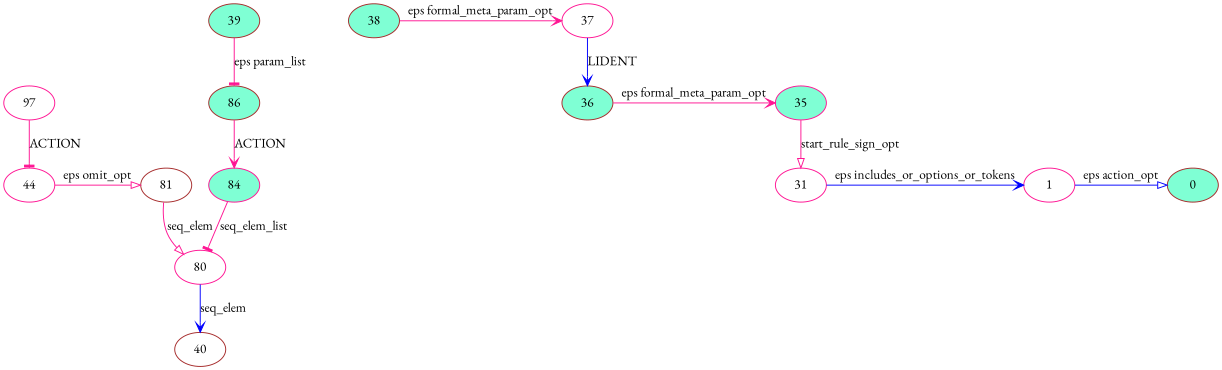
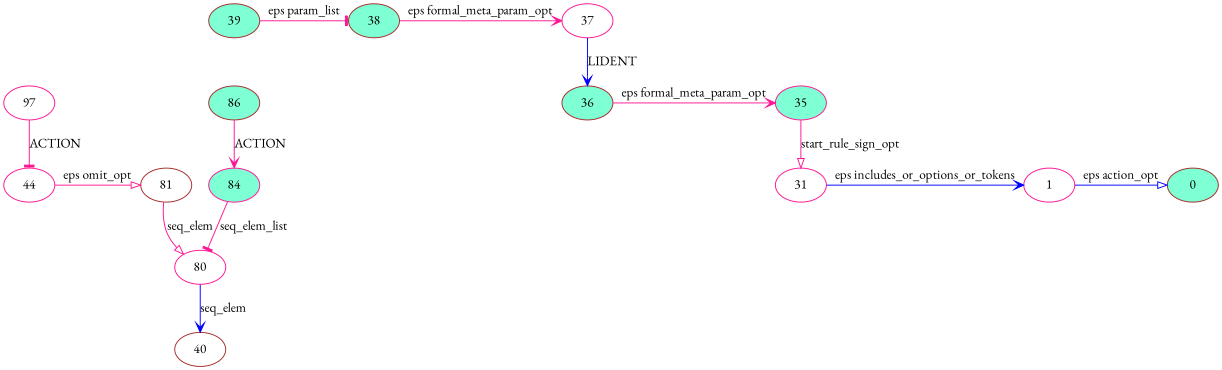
edge "39" -> "86": now "39" -> "38"
